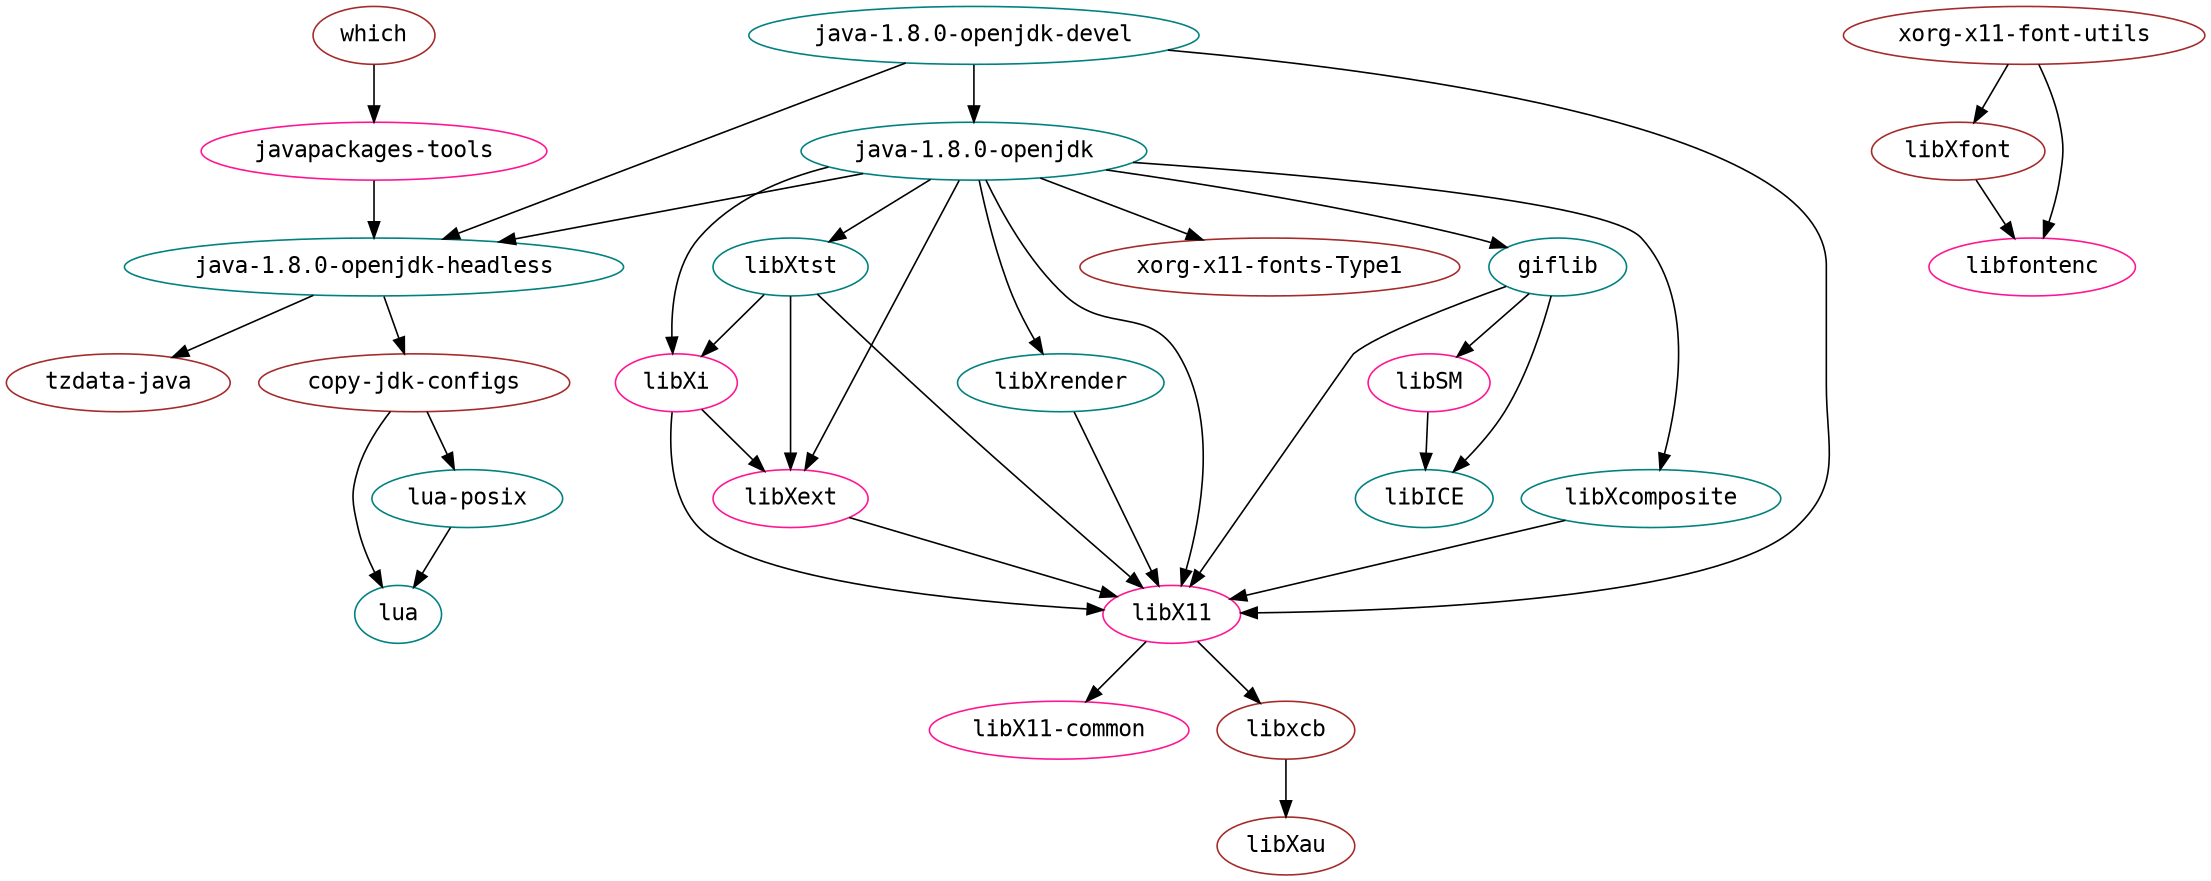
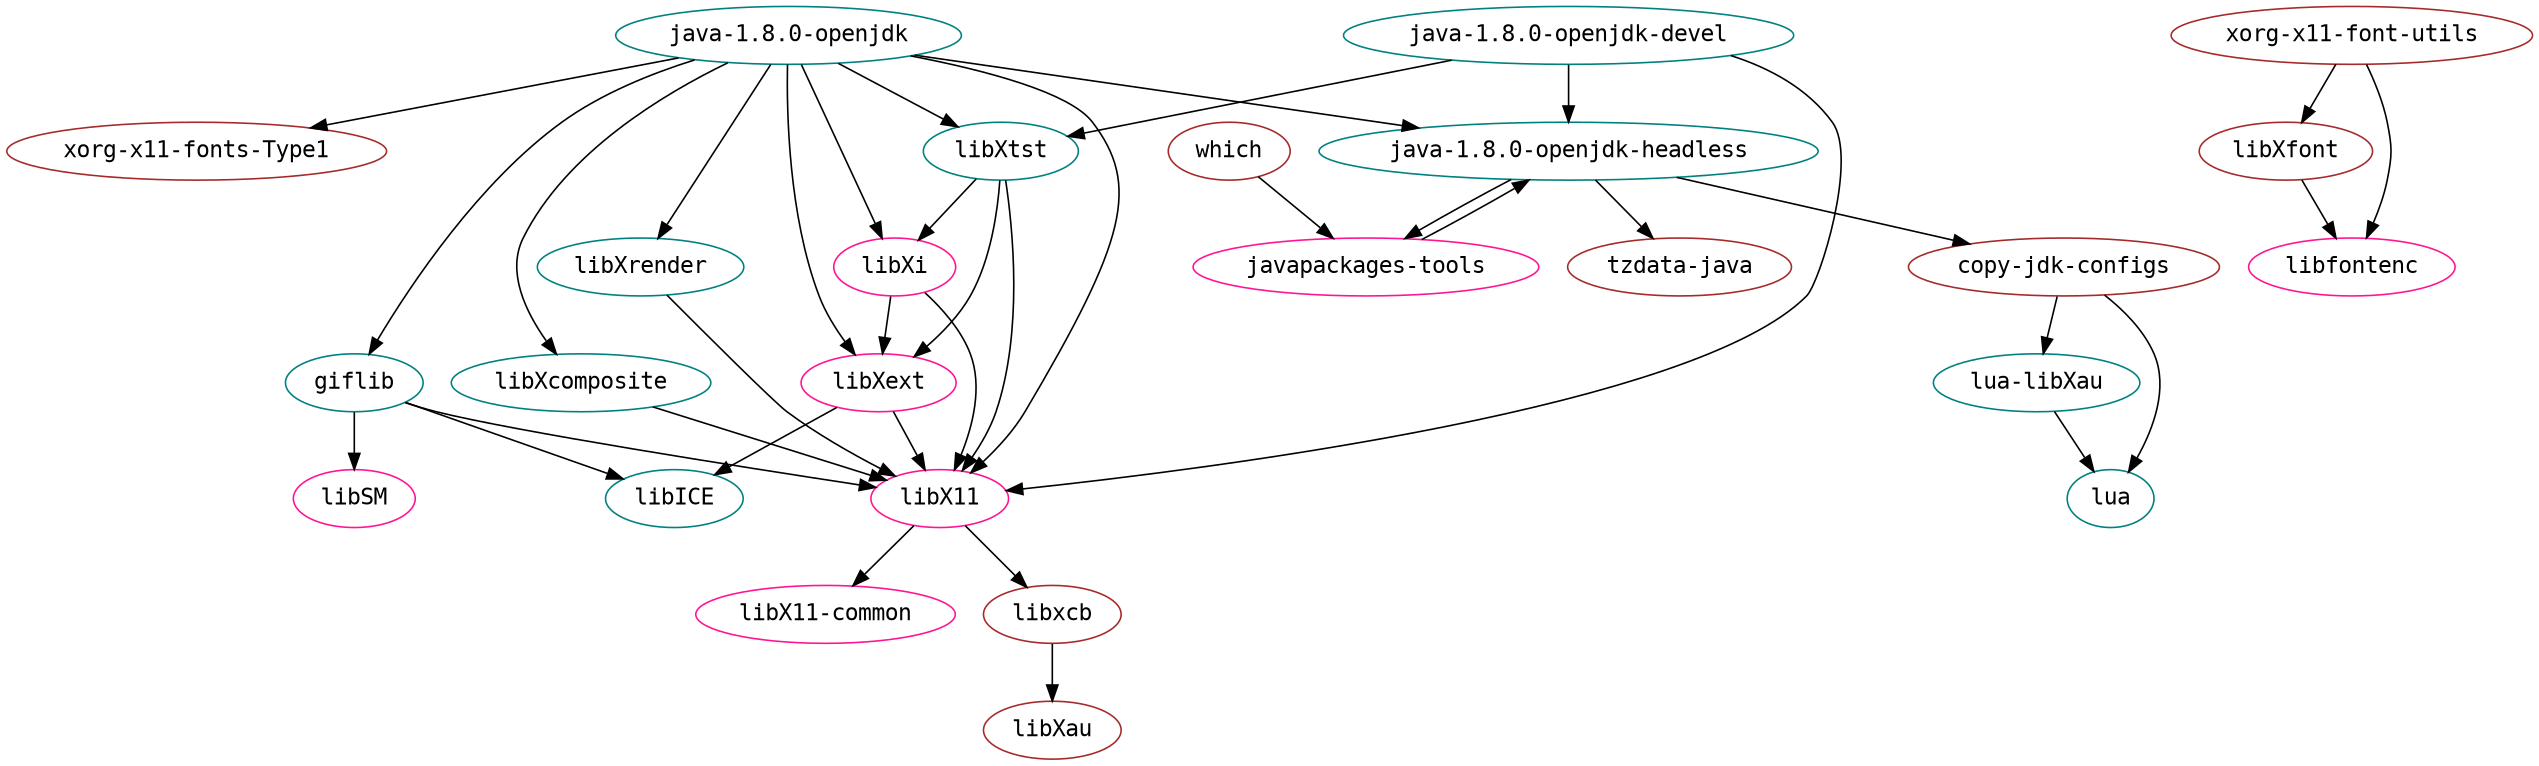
edge "java-1.8.0-openjdk-devel" -> "java-1.8.0-openjdk": now "java-1.8.0-openjdk-devel" -> "libXtst"
edge "java-1.8.0-openjdk-headless" -> "javapackages-tools": added
edge "libSM" -> "libICE": now "libXext" -> "libICE"
node "lua-posix": label "lua-posix" -> "lua-libXau"
